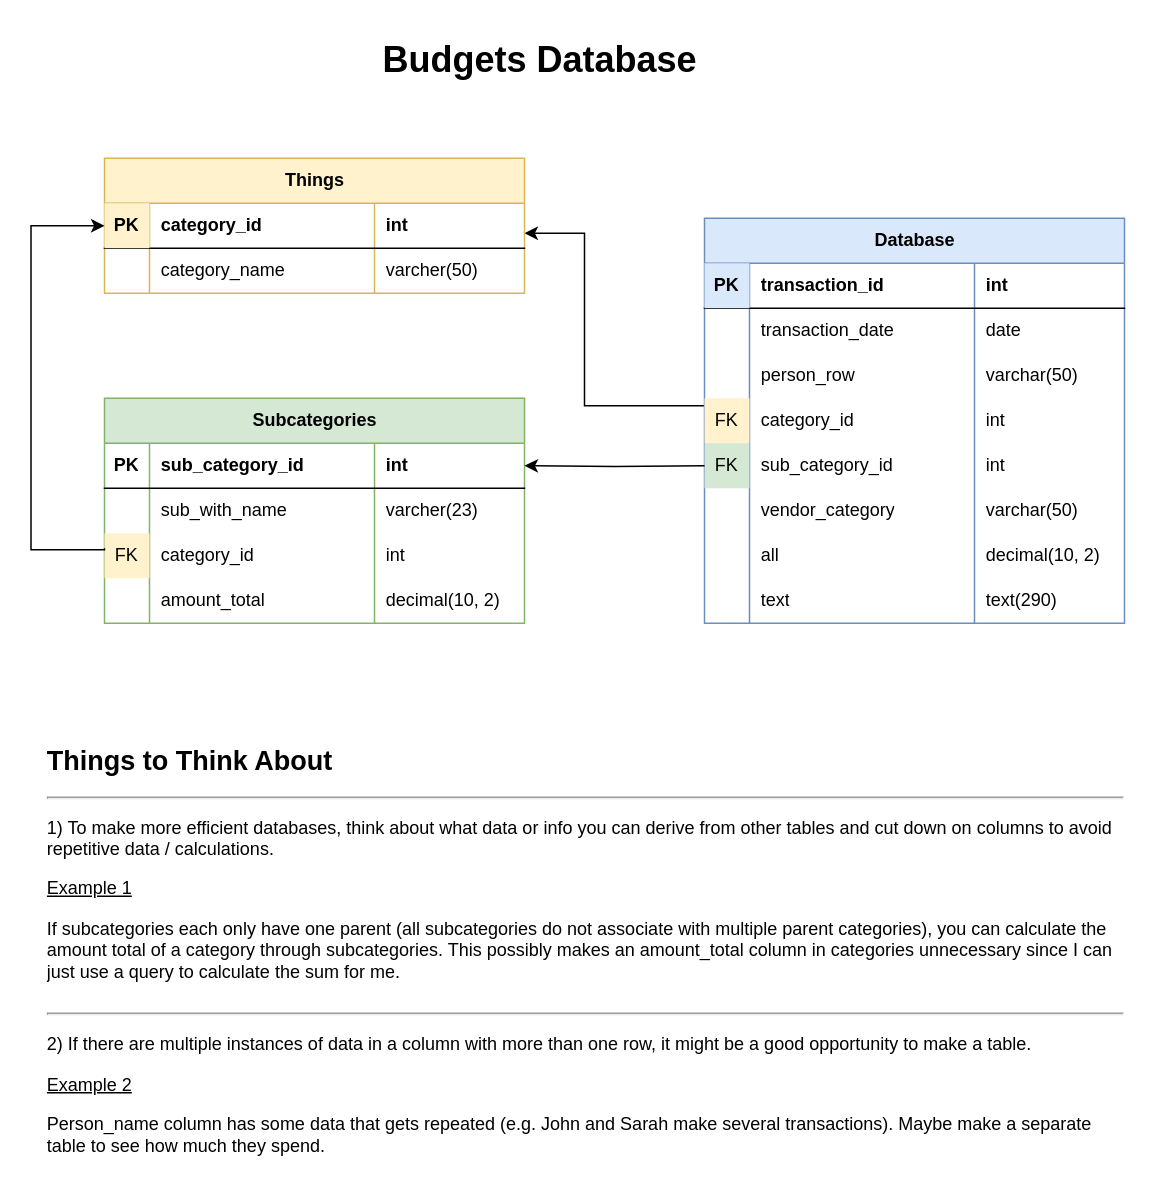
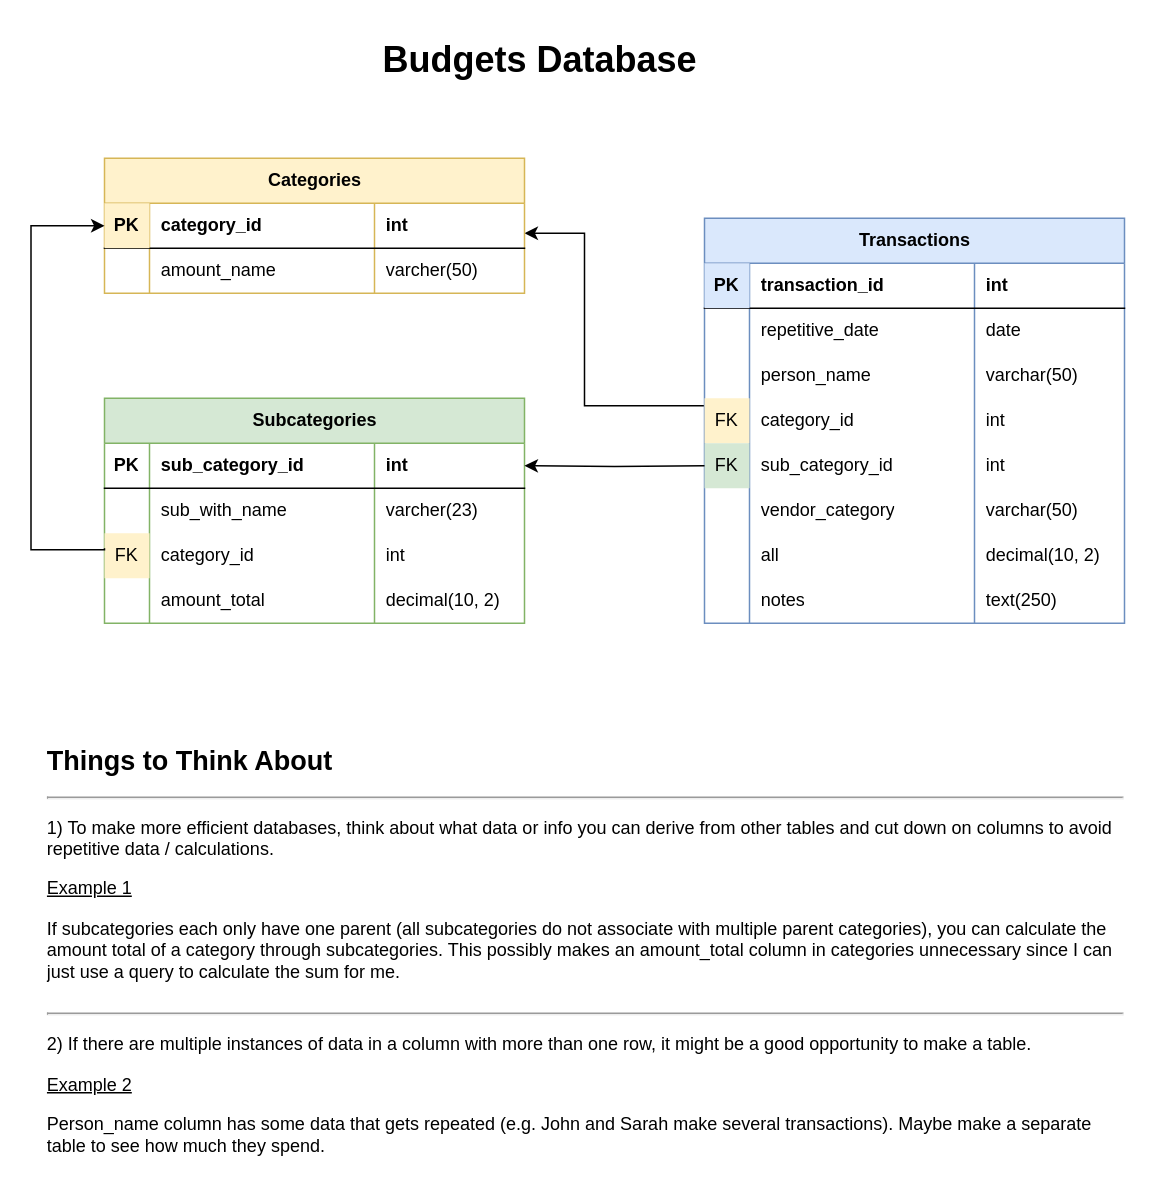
node "Things": label "Things" -> "Categories"
node "Database": label "Database" -> "Transactions"
node "category_name": label "category_name" -> "amount_name"
node "transaction_date": label "transaction_date" -> "repetitive_date"
node "person_row": label "person_row" -> "person_name"
node "text": label "text" -> "notes"
node "text(290)": label "text(290)" -> "text(250)"
